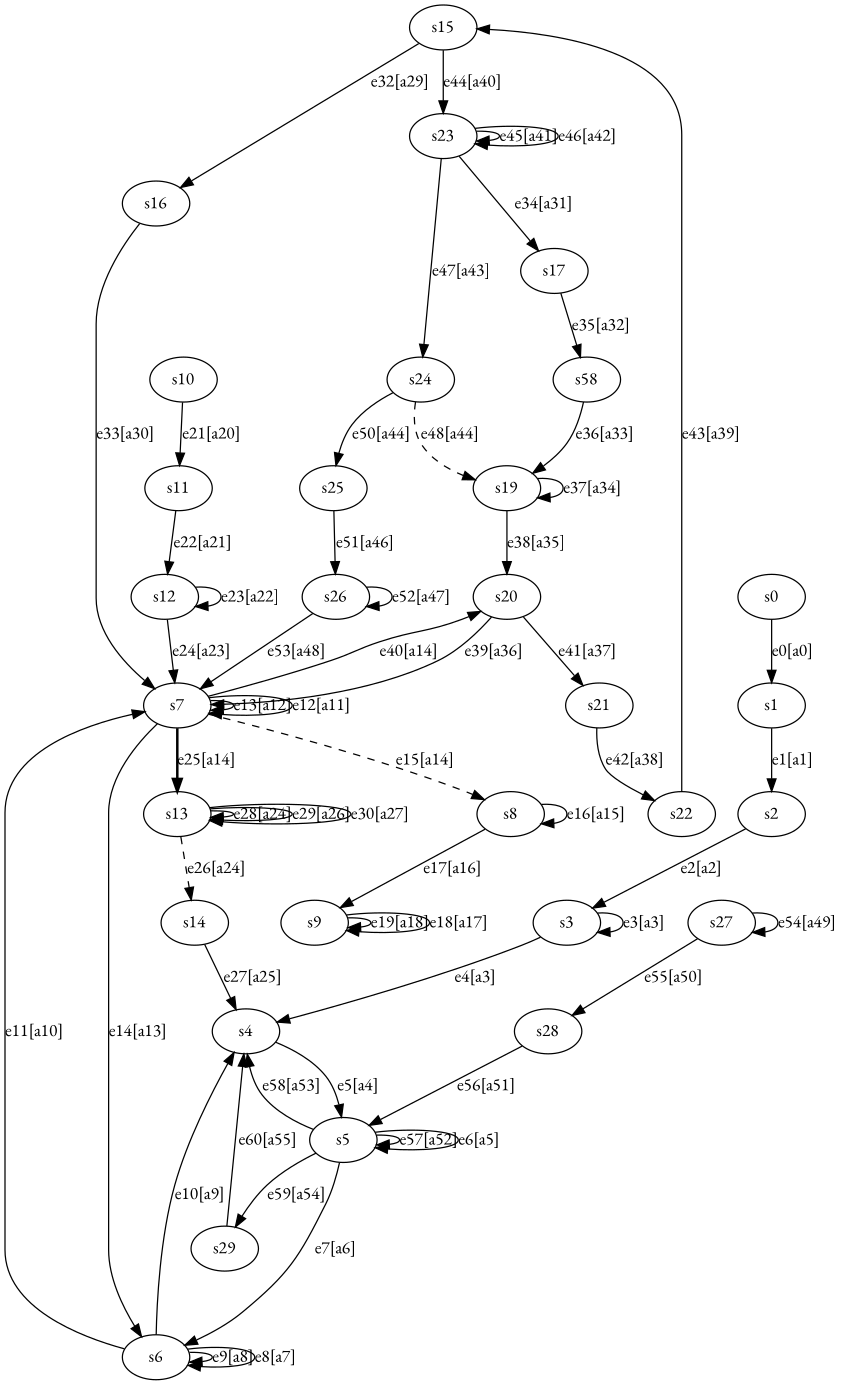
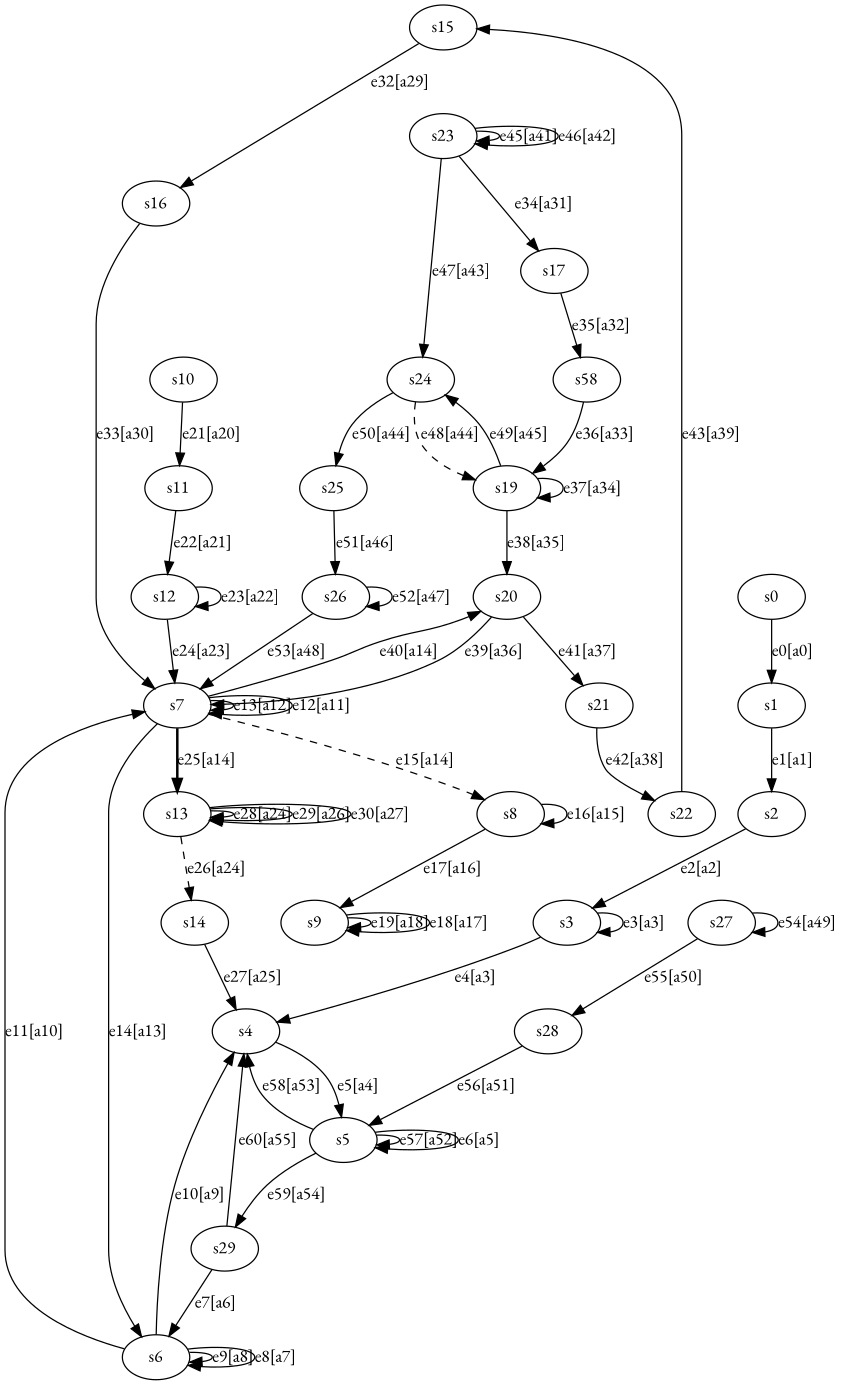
edge "s15" -> "s23": removed, label "e44[a40]"
edge "s19" -> "s24": added, label "e49[a45]"
edge "s5" -> "s6": now "s29" -> "s6"
